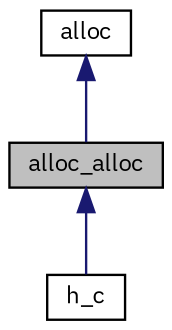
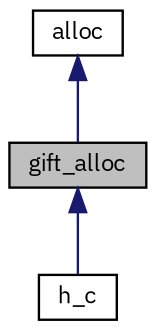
node "alloc_alloc": label "alloc_alloc" -> "gift_alloc"
